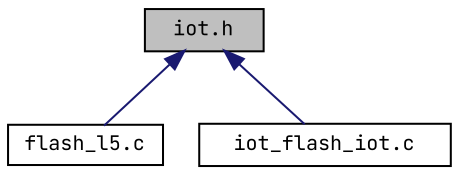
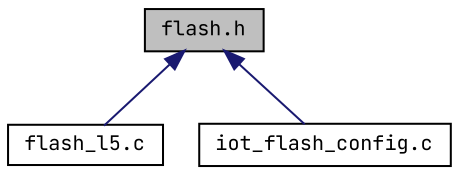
node "iot.h": label "iot.h" -> "flash.h"
node "iot_flash_iot.c": label "iot_flash_iot.c" -> "iot_flash_config.c"
